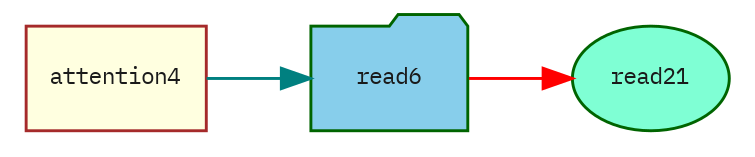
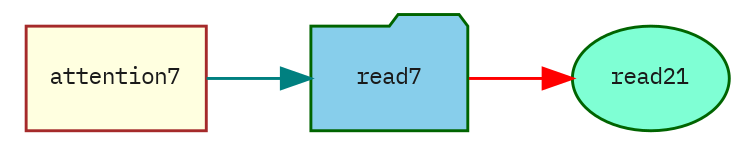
node "attention4": label "attention4" -> "attention7"
node "read6": label "read6" -> "read7"
